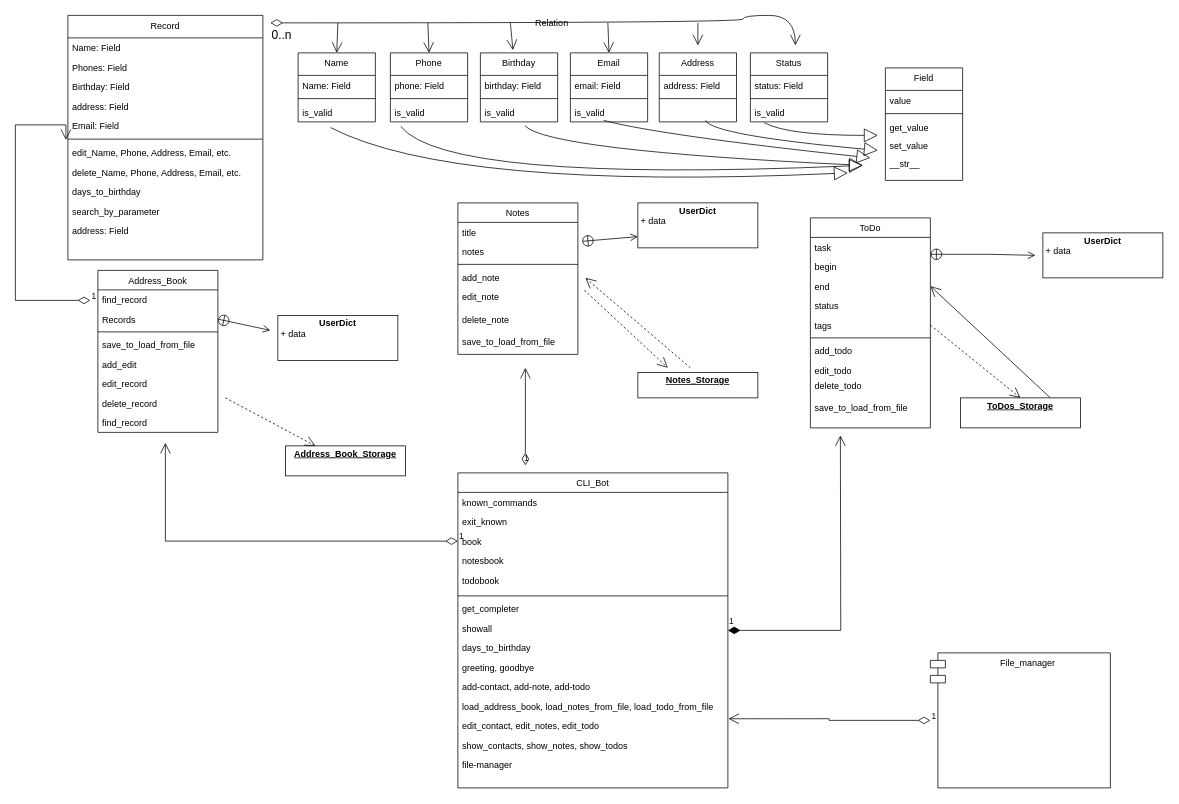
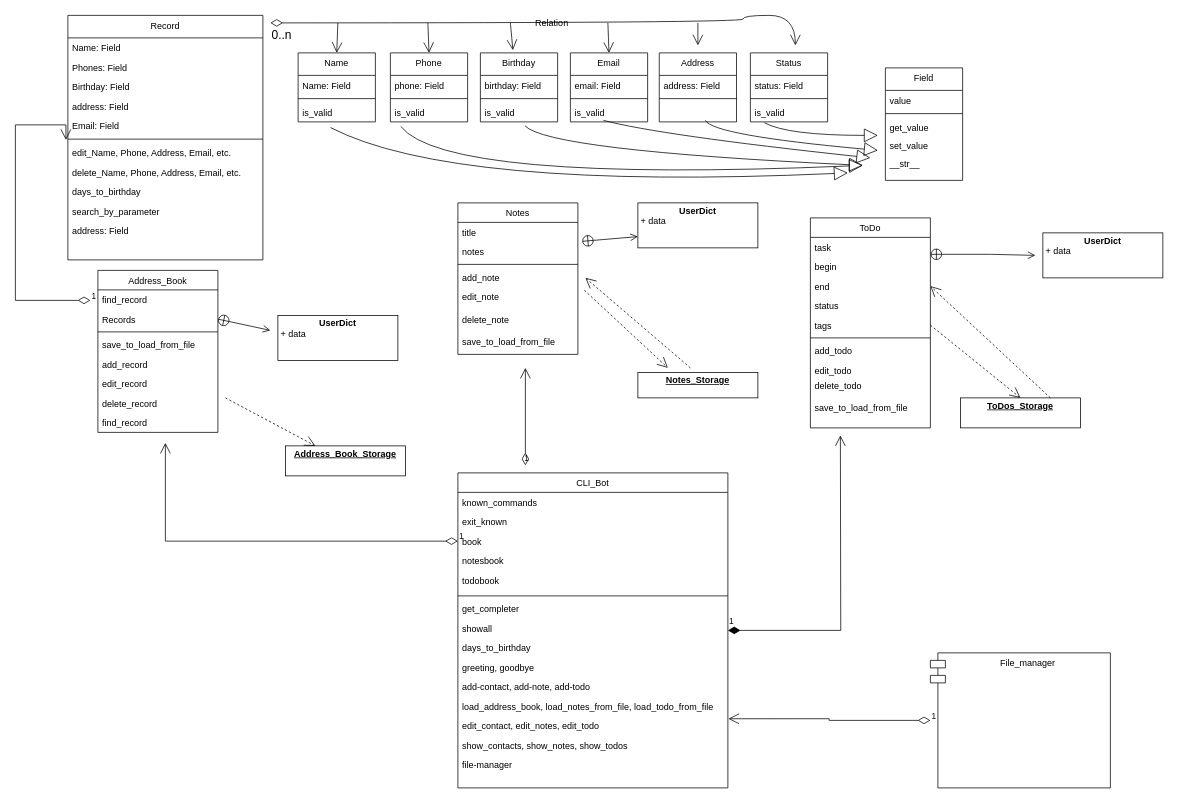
edge "ToDos_Storage" -> "end": style solid -> dashed
node "add_edit": label "add_edit" -> "add_record"
